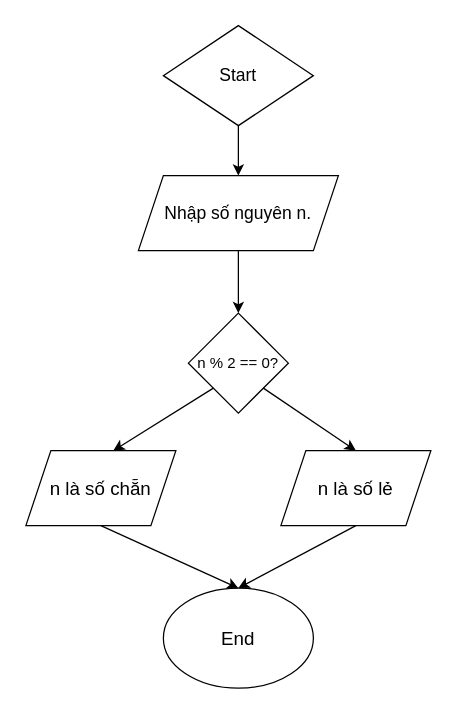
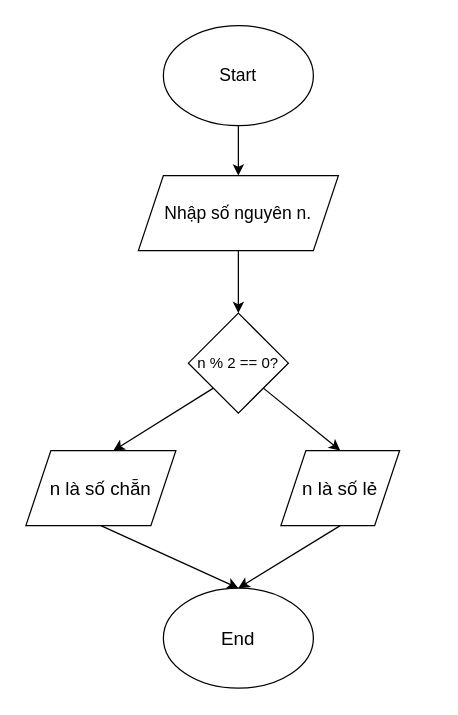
node "Start": shape diamond -> ellipse
node "n là số lẻ": size 150x75 -> 119x75
